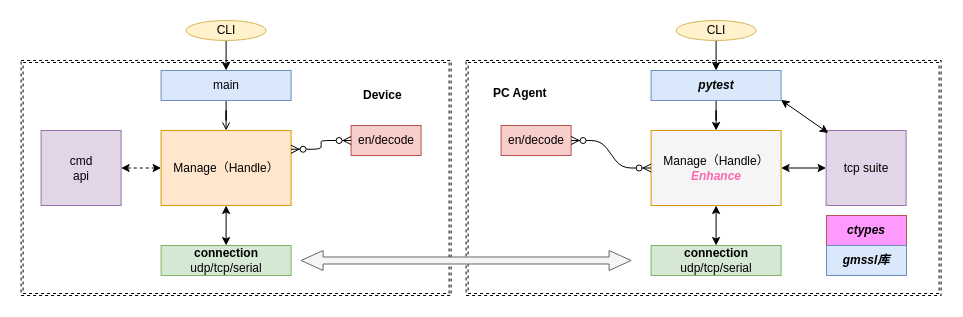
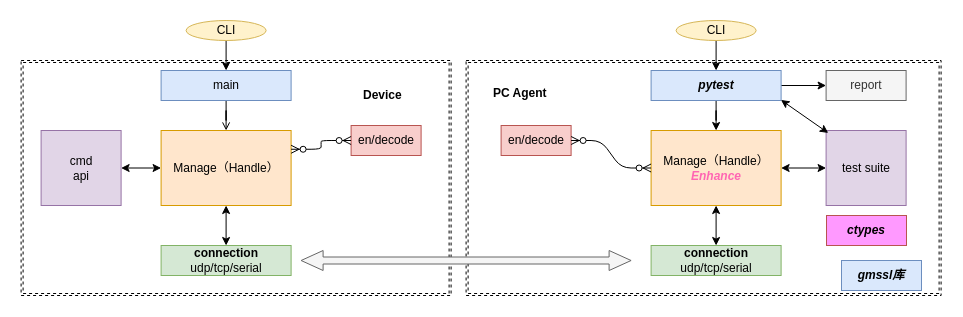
edge "pytest" -> "report": added
node "report": added
edge "cmd api" -- "Manage（Handle）": style dashed -> solid
node "Manage（Handle） Enhance": fillcolor #f5f5f5 -> #ffe6cc
node "tcp suite": label "tcp suite" -> "test suite"
node "gmssl库": moved (867, 261) -> (882, 276)
